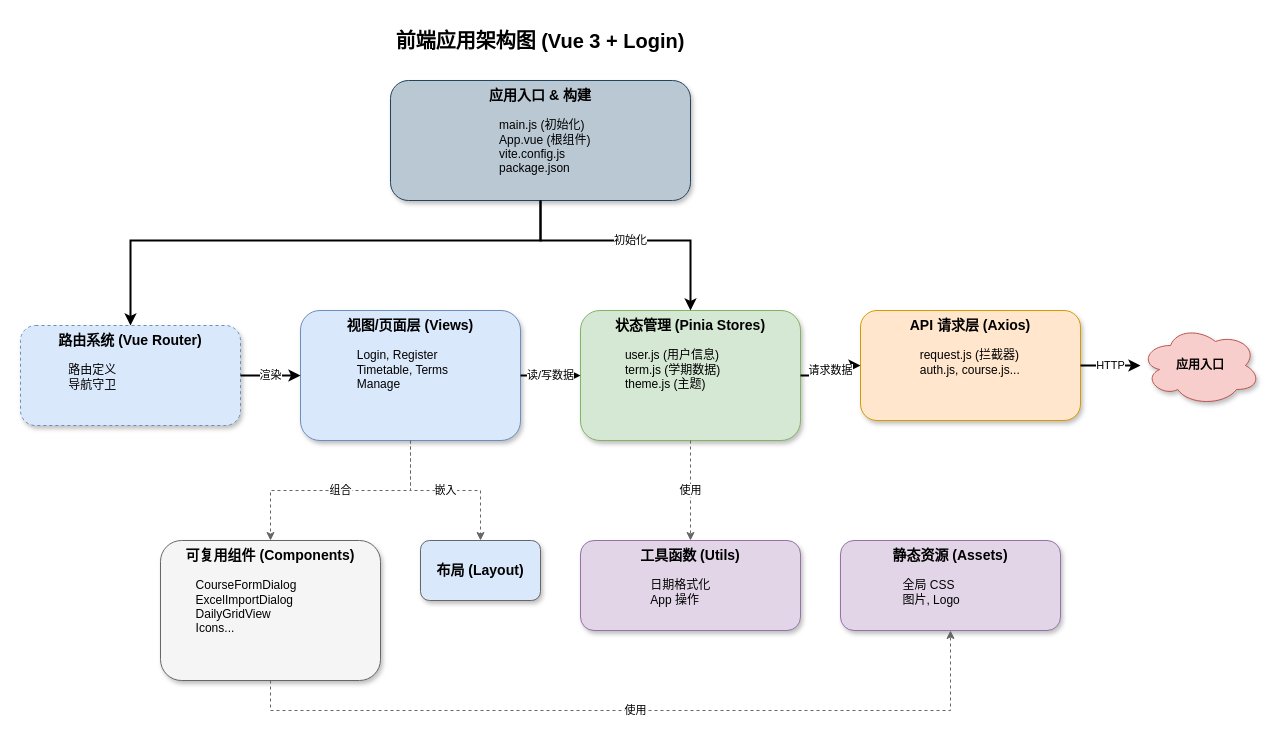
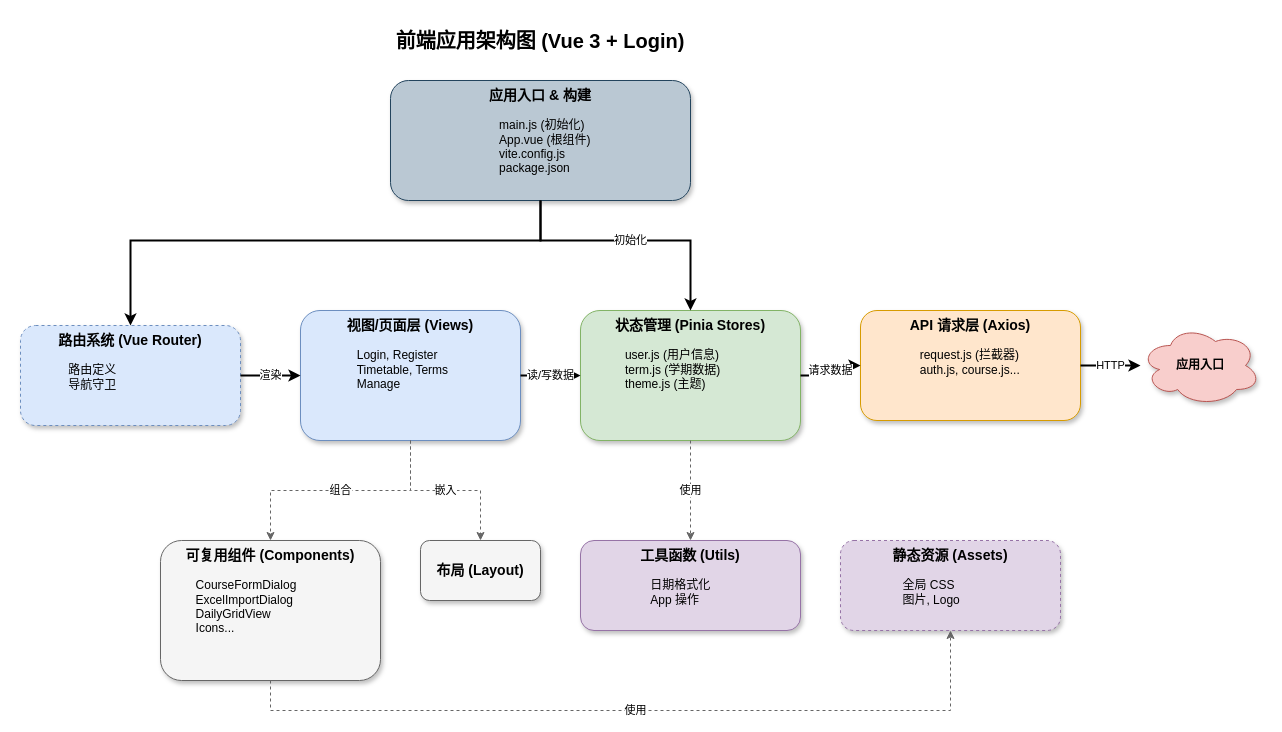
node "布局 (Layout)": fillcolor #dae8fc -> #f5f5f5
node "静态资源 (Assets) 全局 CSS 图片, Logo": style solid -> dashed
